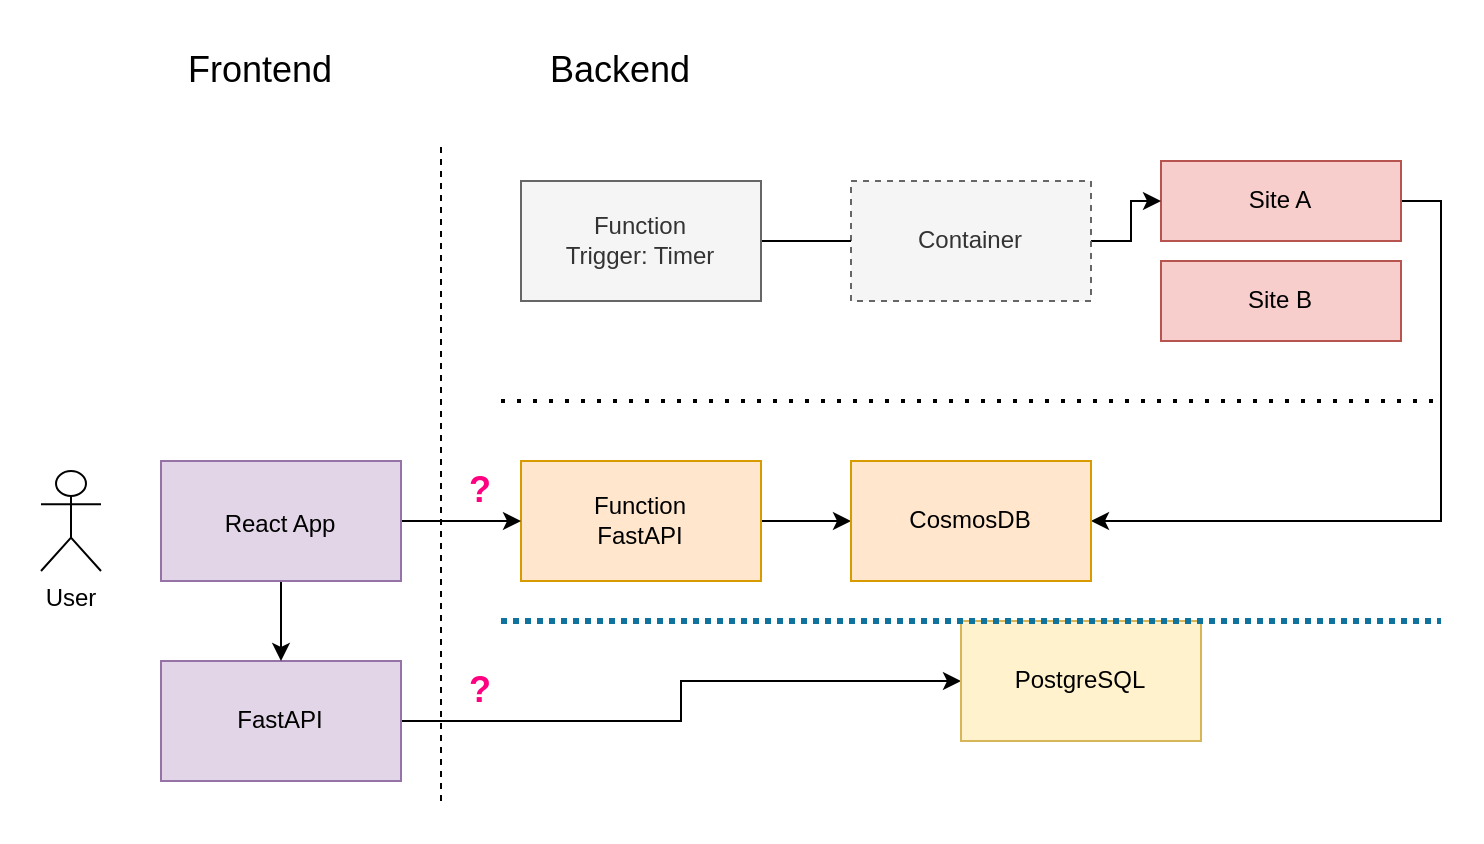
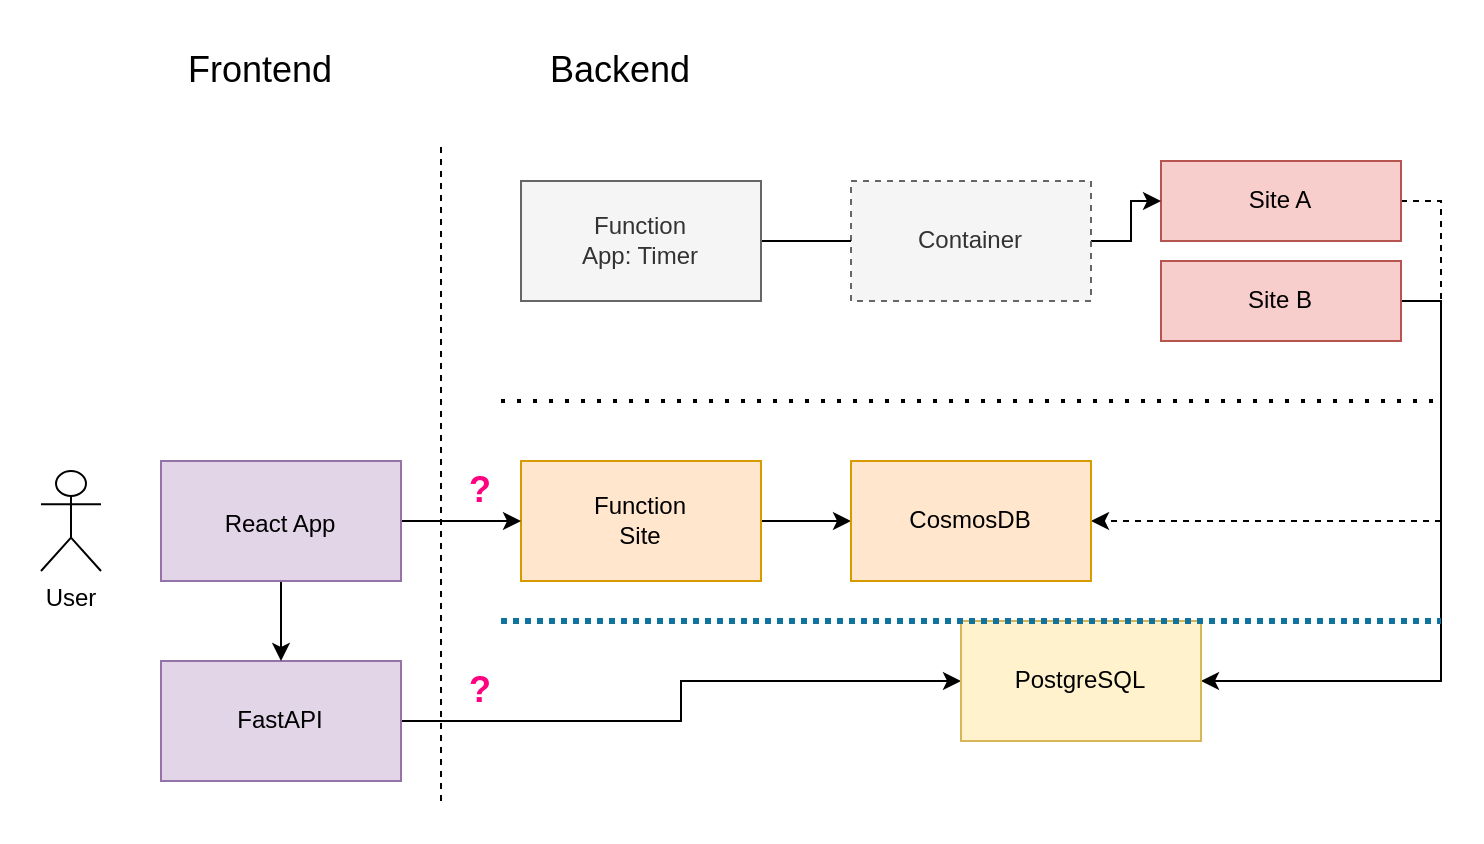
node "Function Trigger: Timer": label "Function Trigger: Timer" -> "Function App: Timer"
node "Function FastAPI": label "Function FastAPI" -> "Function Site"
edge "Site A" -> "CosmosDB": style solid -> dashed
edge "Site B" -> "PostgreSQL": added
